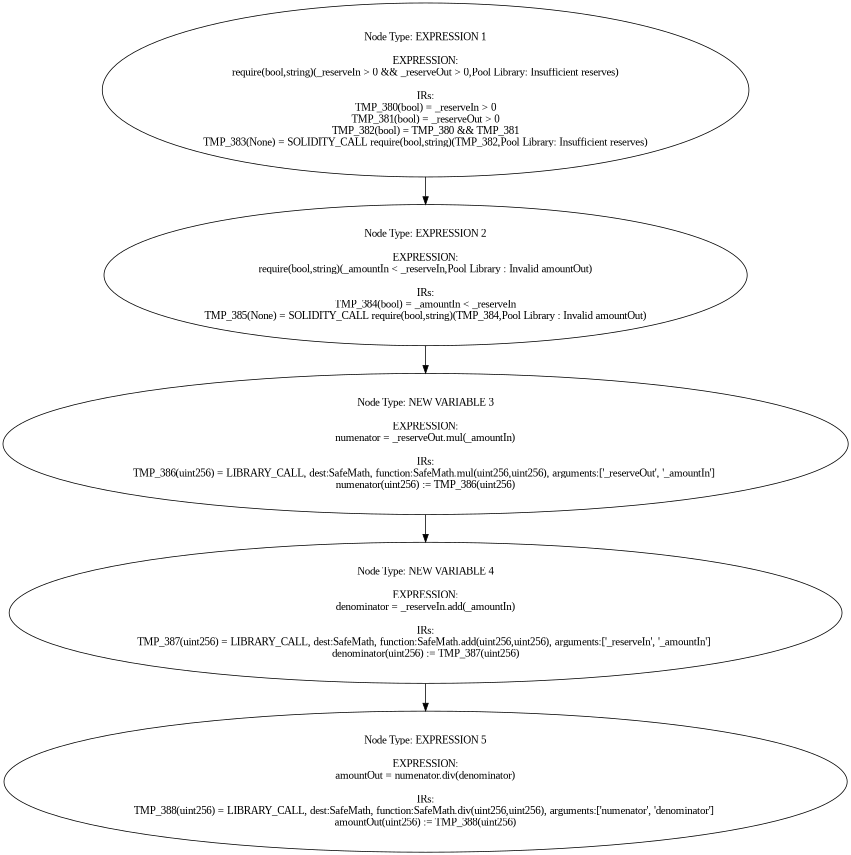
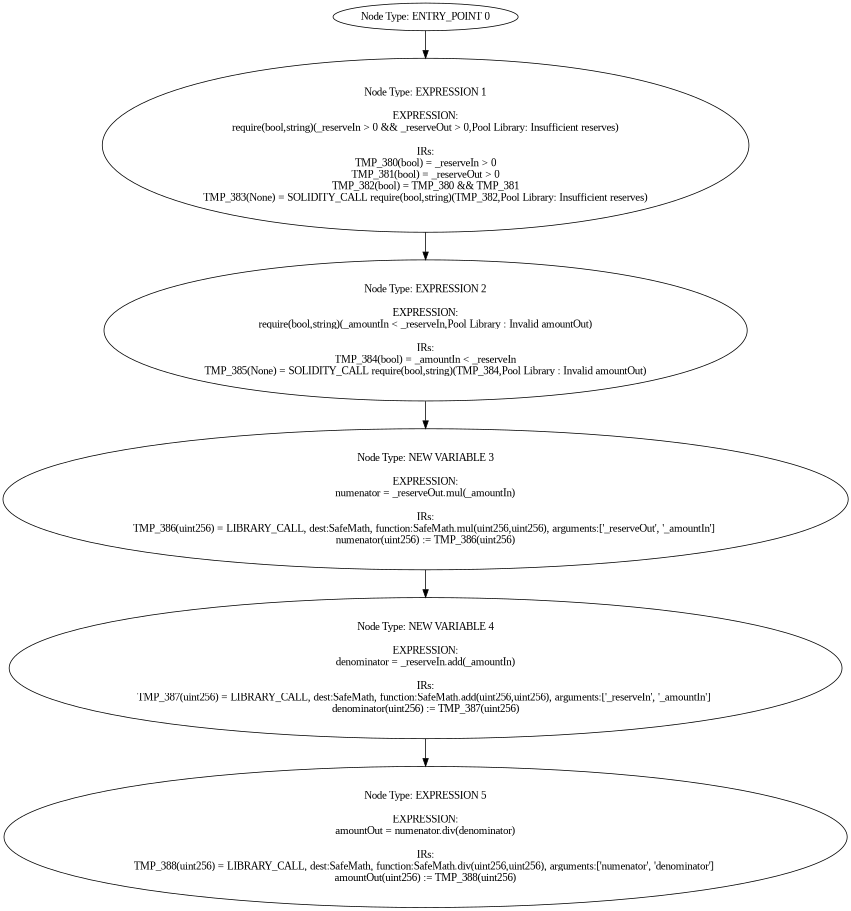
node "Node Type: ENTRY_POINT 0": added
